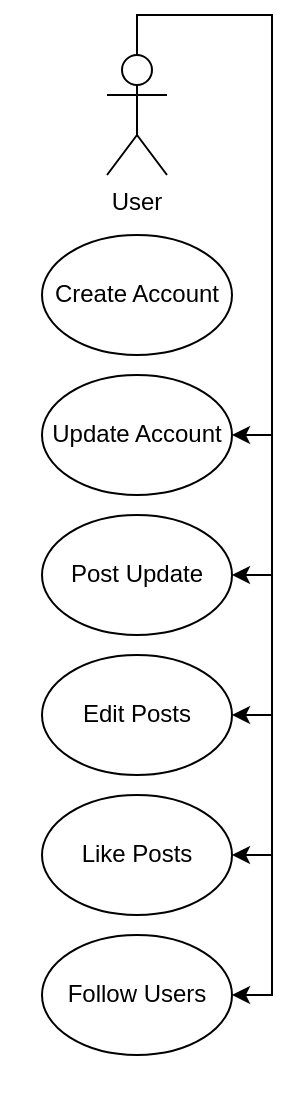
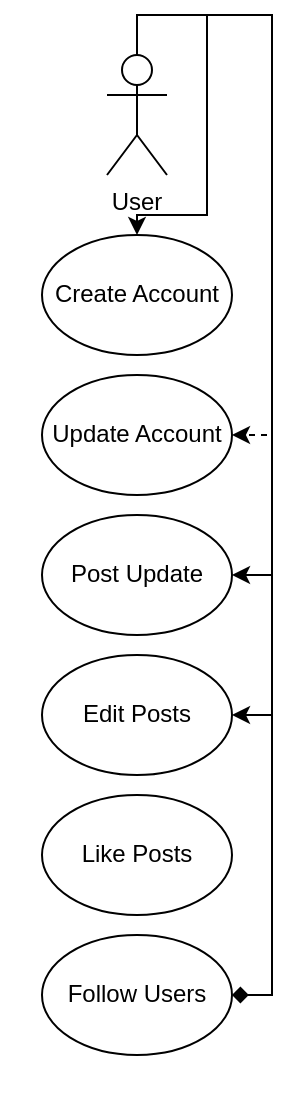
edge "User" -> "Update Account": style solid -> dashed
edge "User" -> "Like Posts": now "User" -> "Create Account"
edge "User" -> "Follow Users": arrowhead classic -> diamond
